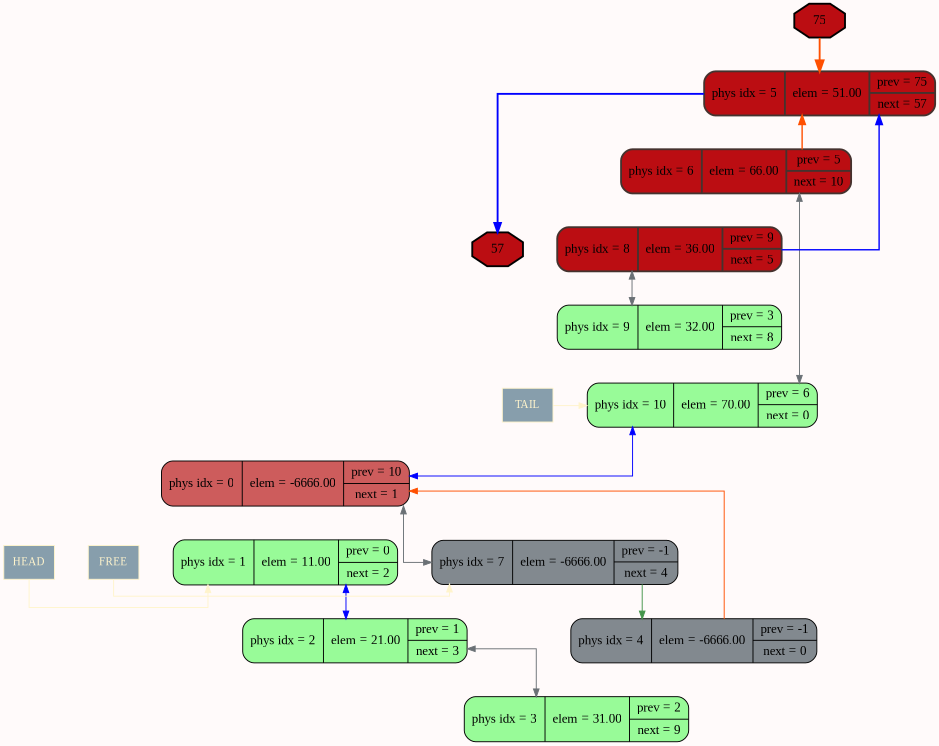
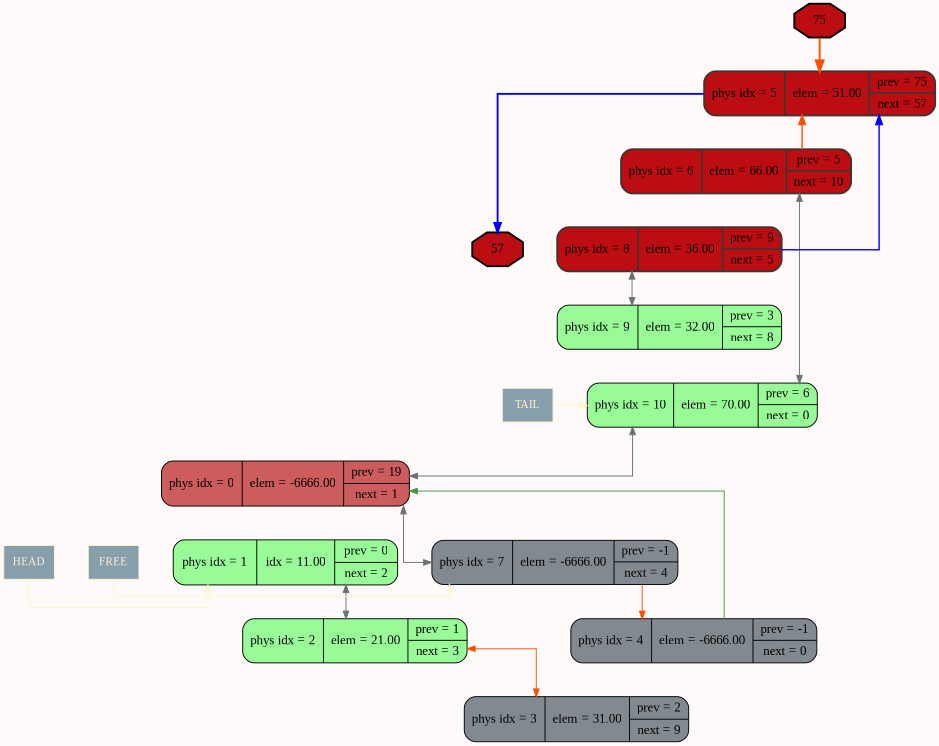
node "phys idx = 0": text "prev = 10" -> "prev = 19"
edge "phys idx = 10" -- "phys idx = 0": color #0000ff -> #6a7075
edge "phys idx = 4" -> "phys idx = 0": color #ff4f00 -> #44944a
node "phys idx = 1": text "elem = 11.00" -> "idx = 11.00"
edge "phys idx = 7" -> "phys idx = 4": color #44944a -> #ff4f00
edge "phys idx = 1" -- "phys idx = 2": color #0000ff -> #6a7075
edge "phys idx = 2" -- "phys idx = 3": color #6a7075 -> #ff4f00
node "phys idx = 3": fillcolor #98fb98 -> #82898f
